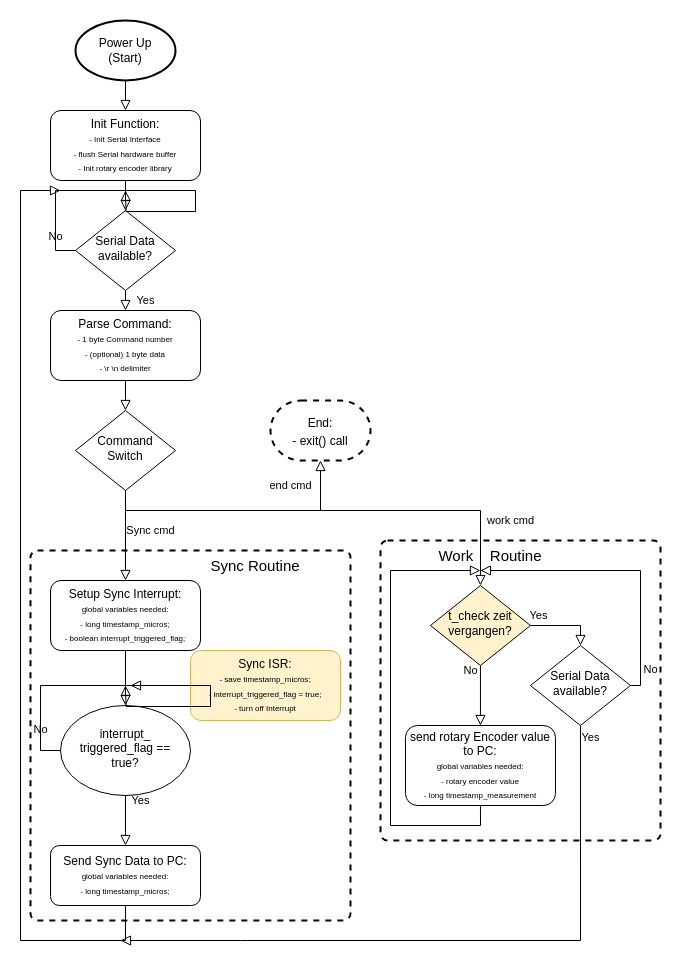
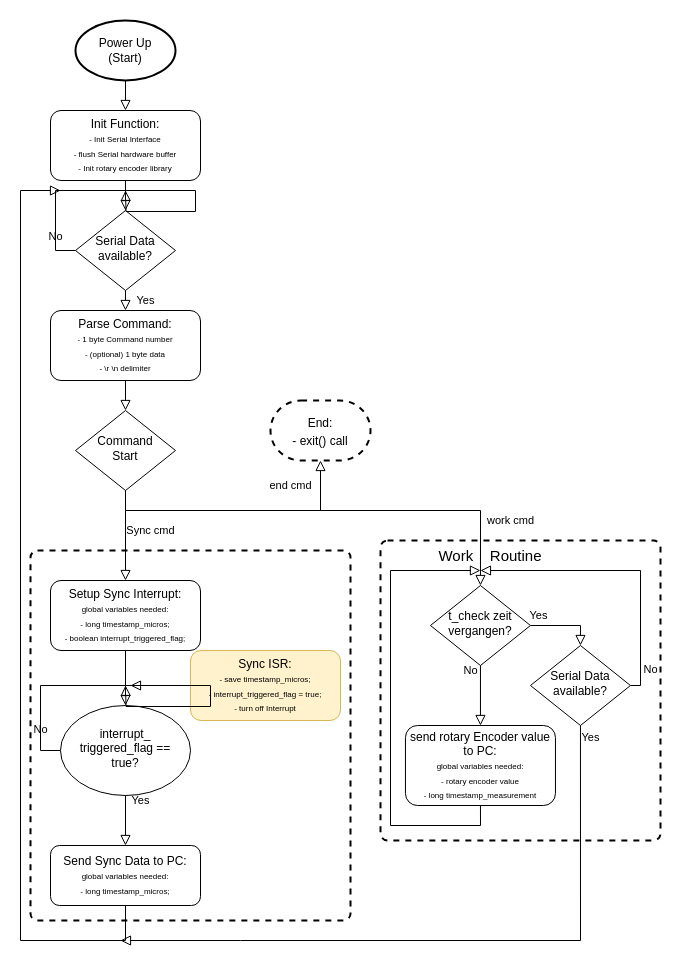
node "Command Switch": label "Command Switch" -> "Command Start"
node "Sync Routine": removed
node "t_check zeit vergangen?": fillcolor #fff2cc -> #ffffff
